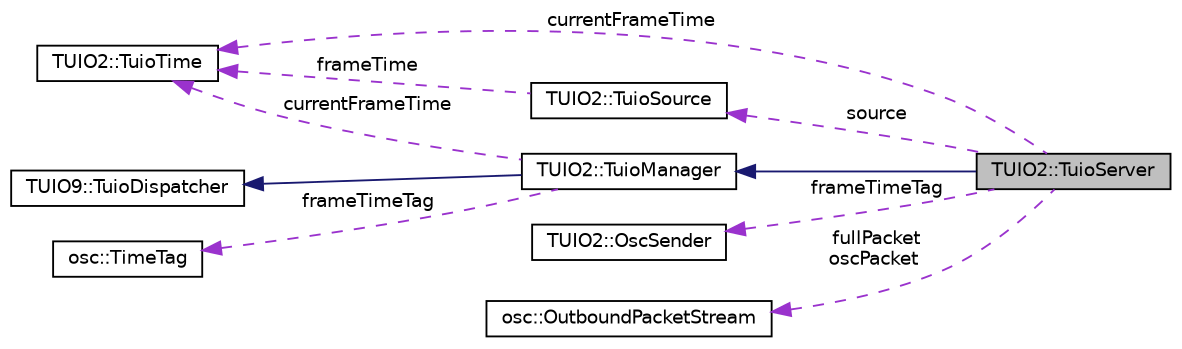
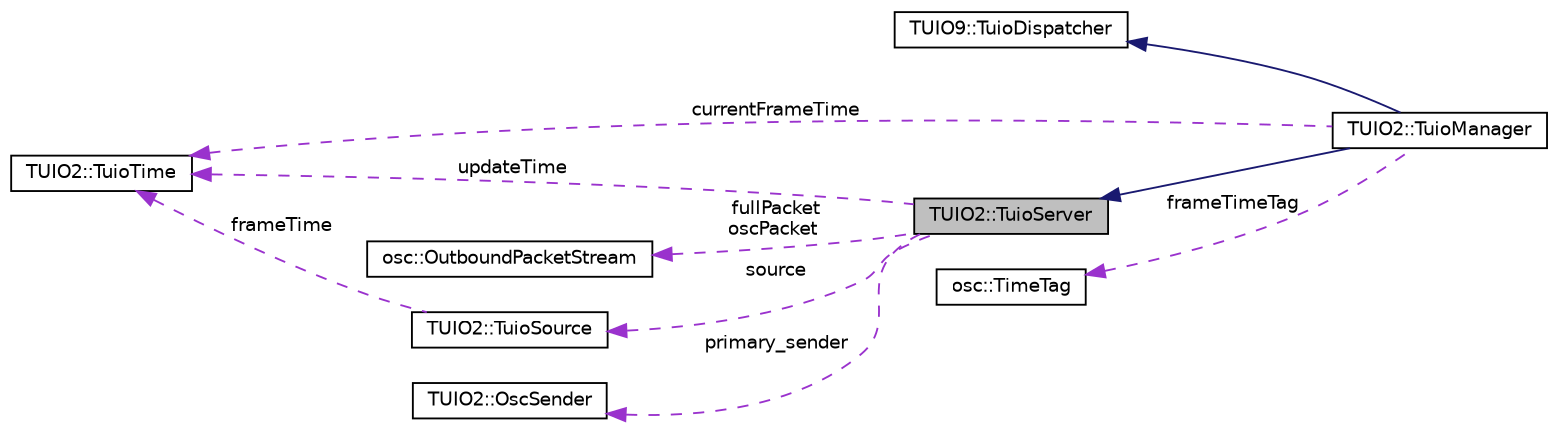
edge "TUIO2::TuioServer" -> "TUIO2::TuioTime": label " currentFrameTime" -> " updateTime"
edge "TUIO2::TuioServer" -> "TUIO2::TuioManager": reversed
edge "TUIO2::TuioServer" -> "TUIO2::OscSender": label " frameTimeTag" -> " primary_sender"
